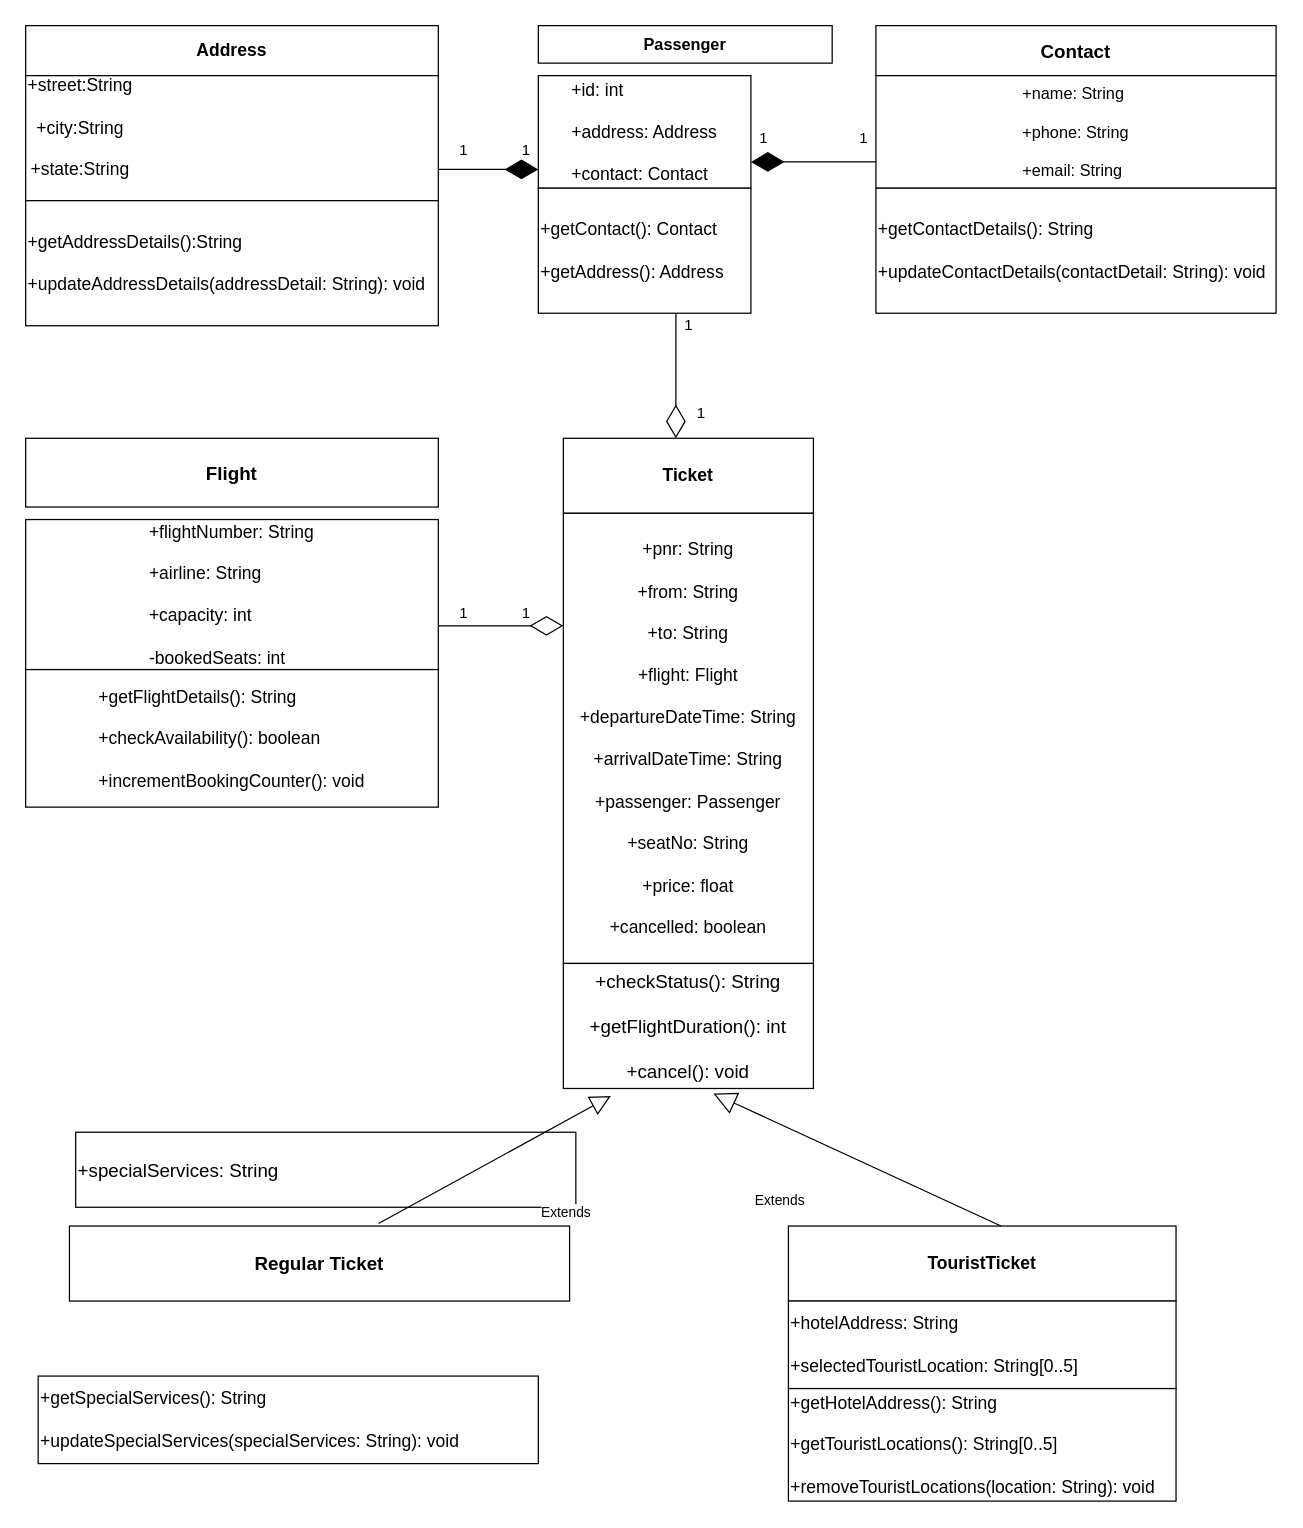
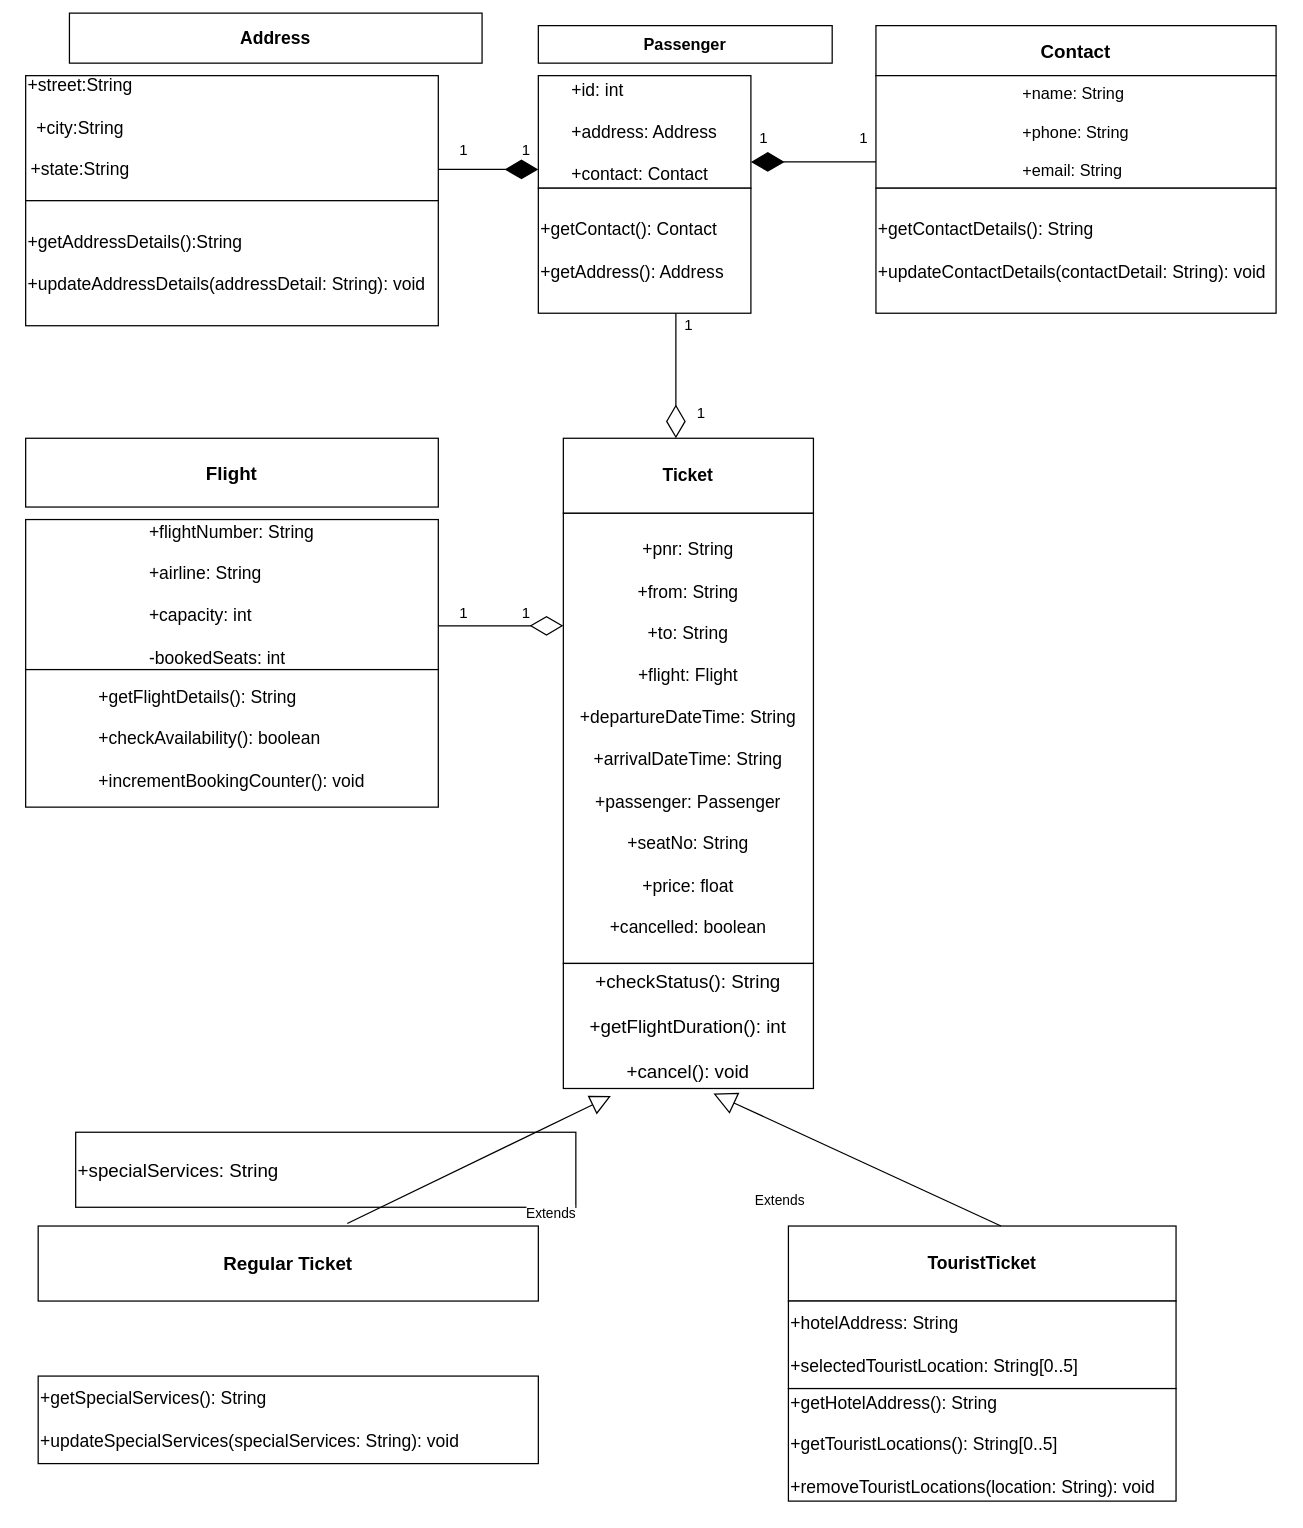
node "Address": moved (232, 51) -> (276, 38)
node "Regular Ticket": moved (319, 1263) -> (288, 1263)
